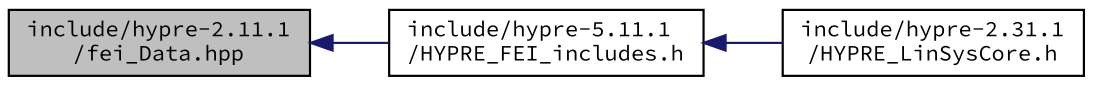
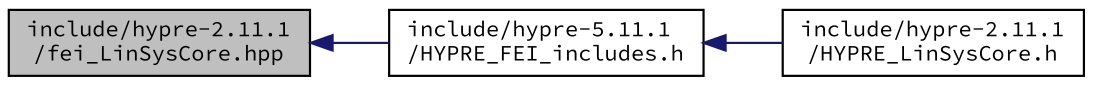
node "include/hypre-2.11.1 /fei_Data.hpp": label "include/hypre-2.11.1 /fei_Data.hpp" -> "include/hypre-2.11.1 /fei_LinSysCore.hpp"
node "include/hypre-2.31.1 /HYPRE_LinSysCore.h": label "include/hypre-2.31.1 /HYPRE_LinSysCore.h" -> "include/hypre-2.11.1 /HYPRE_LinSysCore.h"
